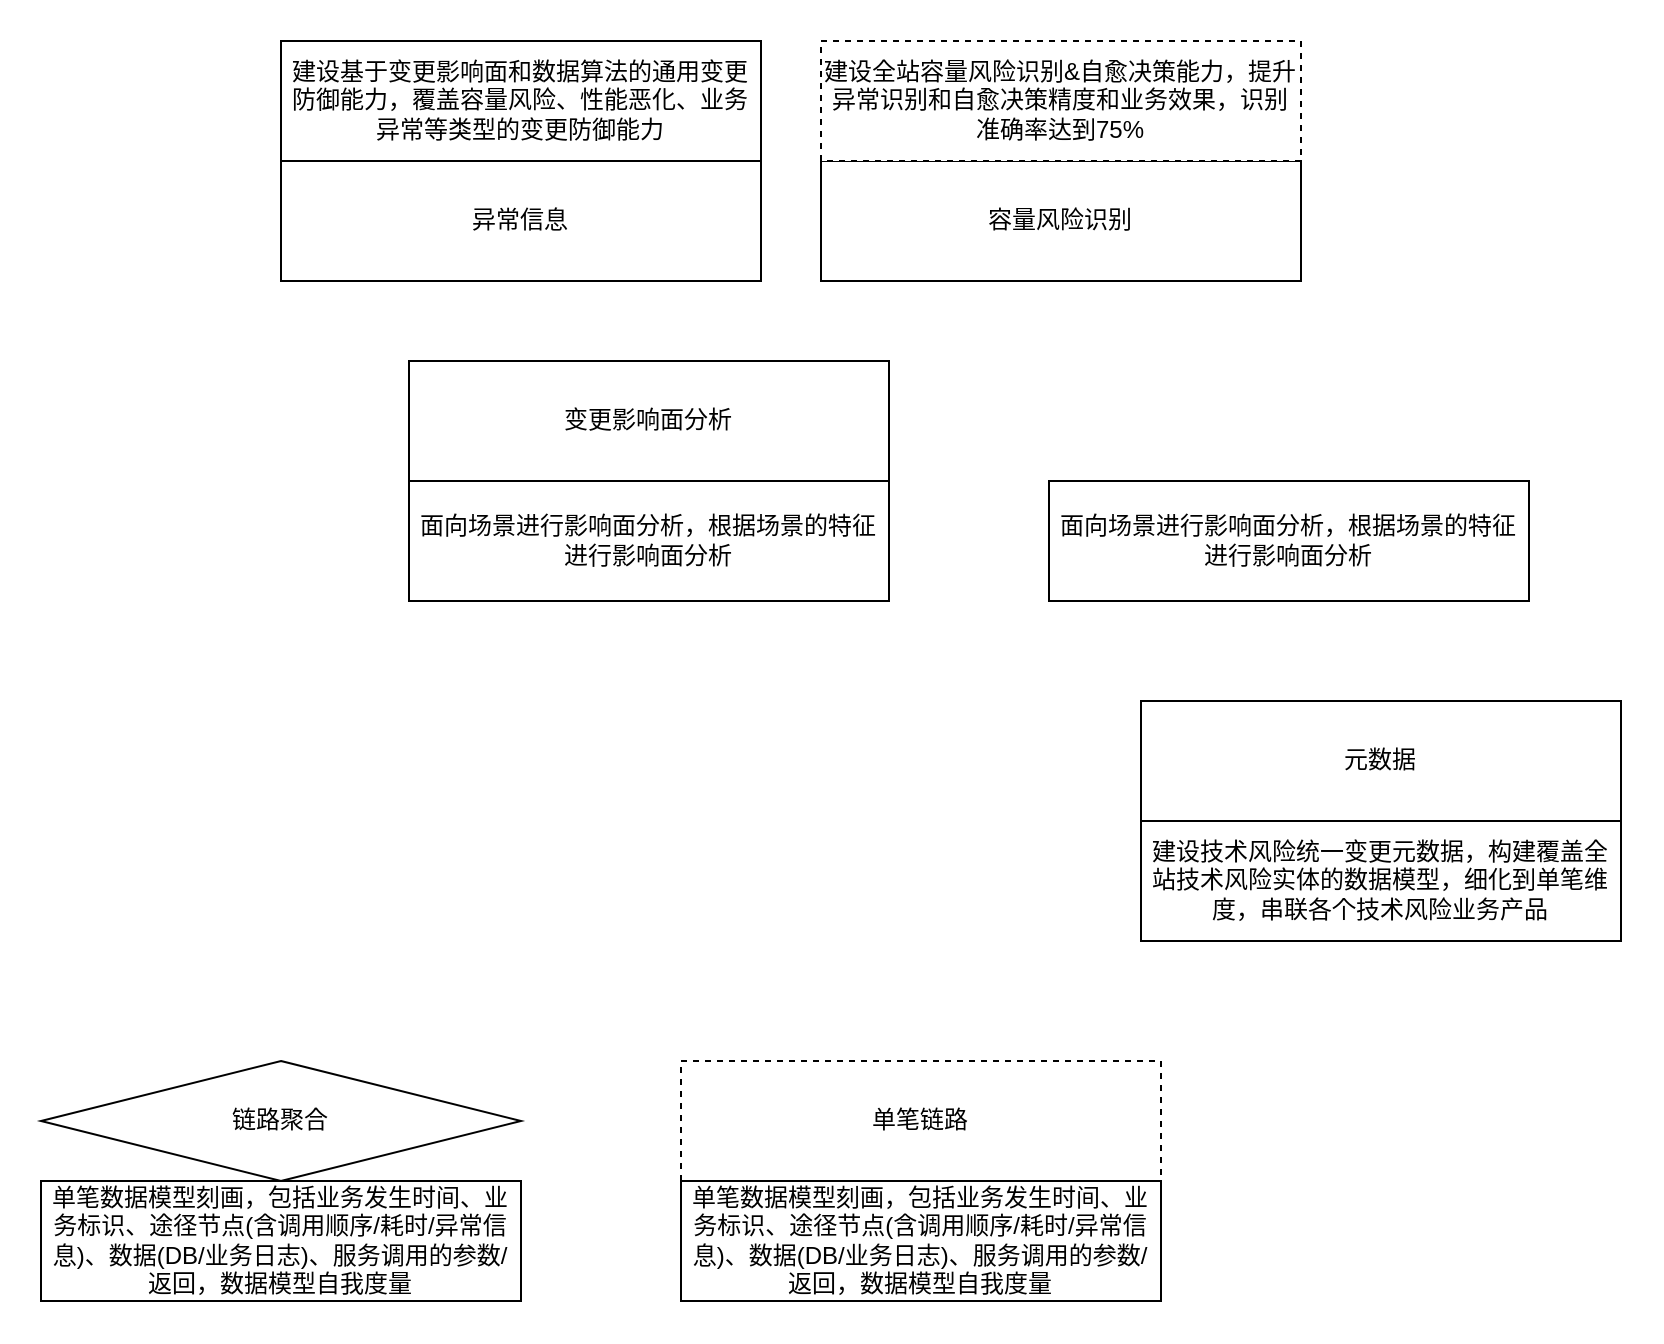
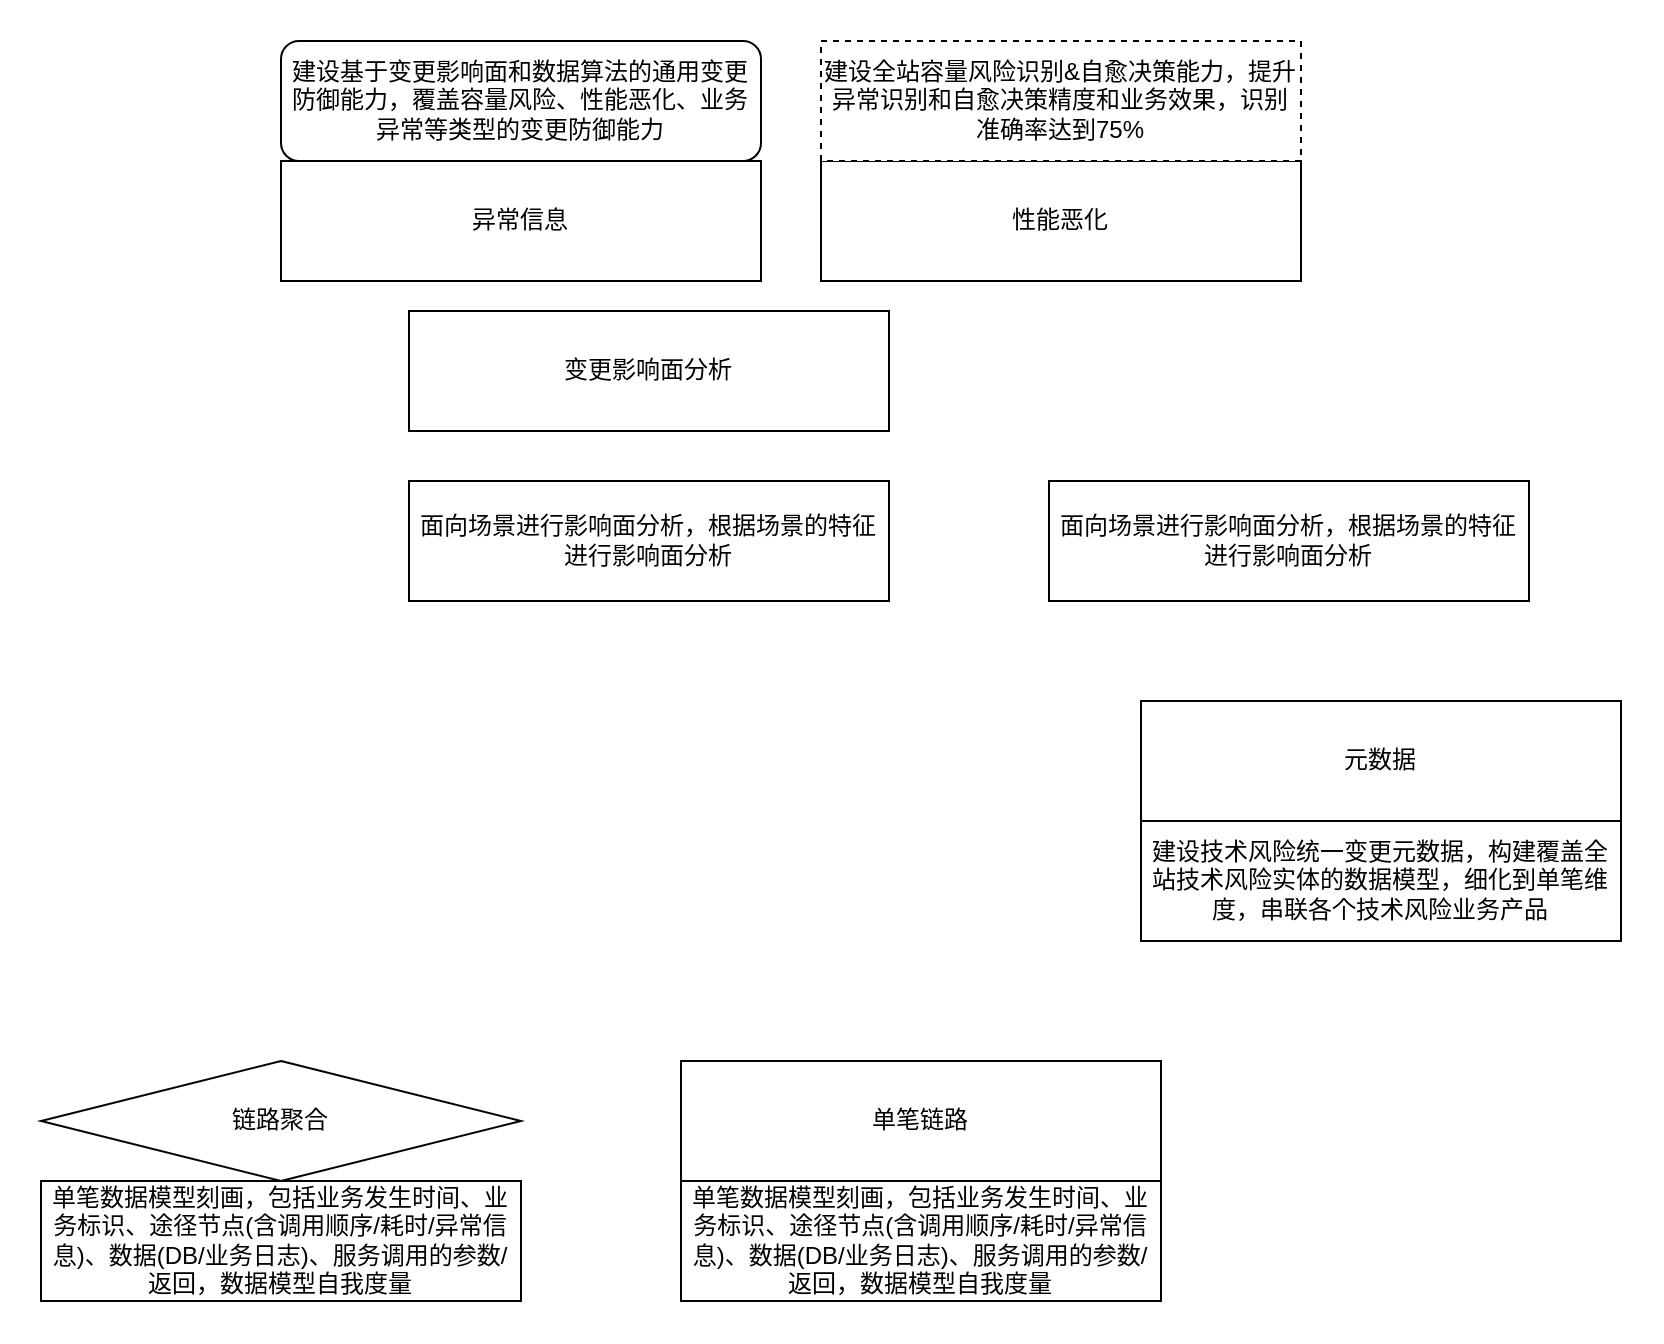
node "建设基于变更影响面和数据算法的通用变更防御能力，覆盖容量风险、性能恶化、业务异常等类型的变更防御能力": shape rectangle -> rounded rectangle
node "容量风险识别": label "容量风险识别" -> "性能恶化"
node "变更影响面分析": moved (649, 421) -> (649, 371)
node "单笔链路": style dashed -> solid
